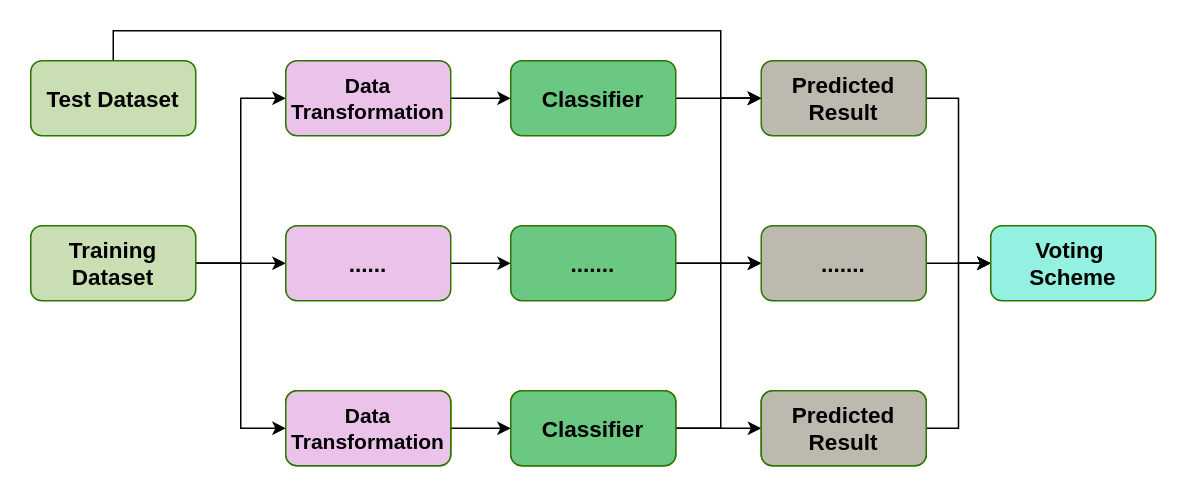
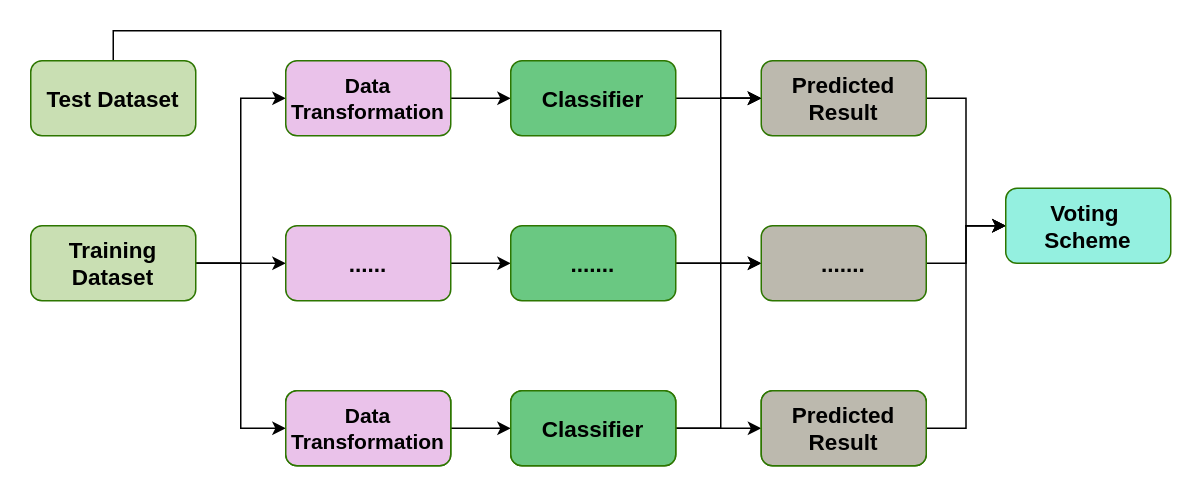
node "Voting Scheme": moved (1073, 263) -> (1088, 226)
